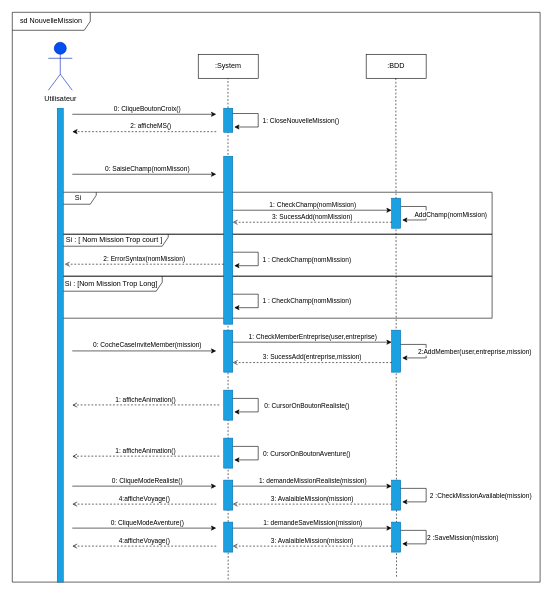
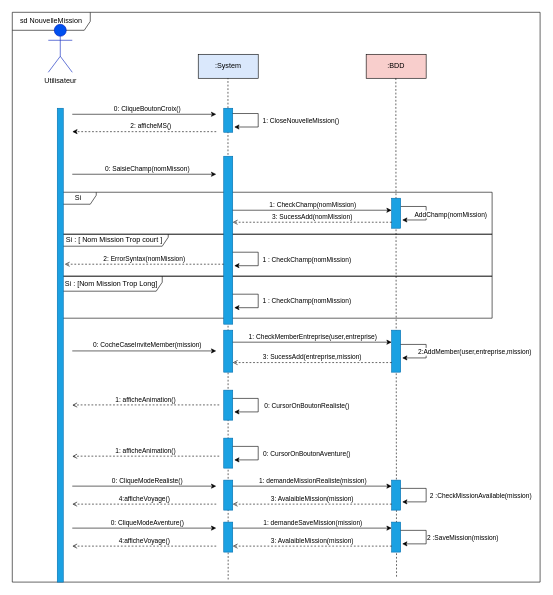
node "Utilisateur": moved (60, 66) -> (60, 48)
node ":System": fillcolor #ffffff -> #dae8fc
node ":BDD": fillcolor #ffffff -> #f8cecc
